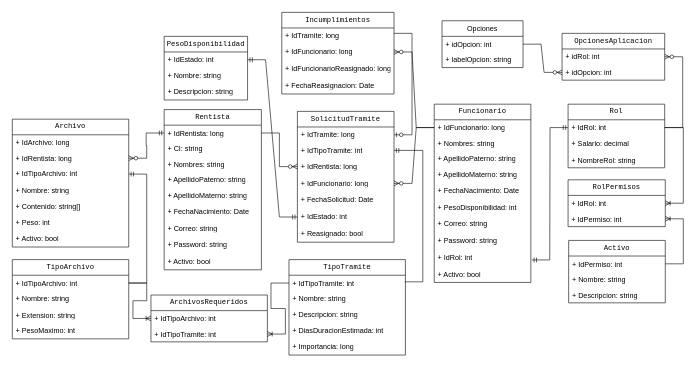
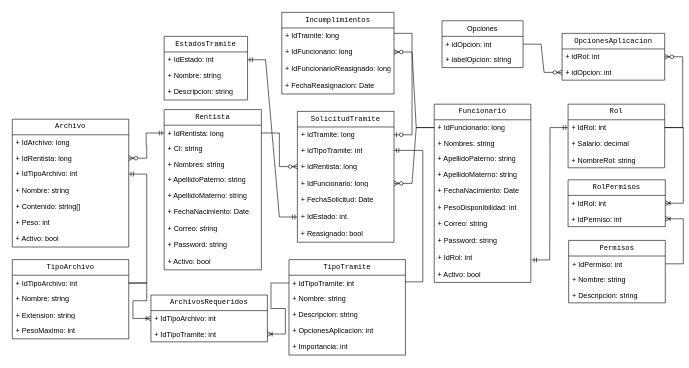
node "PesoDisponibilidad": label "PesoDisponibilidad" -> "EstadosTramite"
node "Activo": label "Activo" -> "Permisos"
node "+ DiasDuracionEstimada: int": label "+ DiasDuracionEstimada: int" -> "+ OpcionesAplicacion: int"
node "+ Importancia: long": label "+ Importancia: long" -> "+ Importancia: int"
